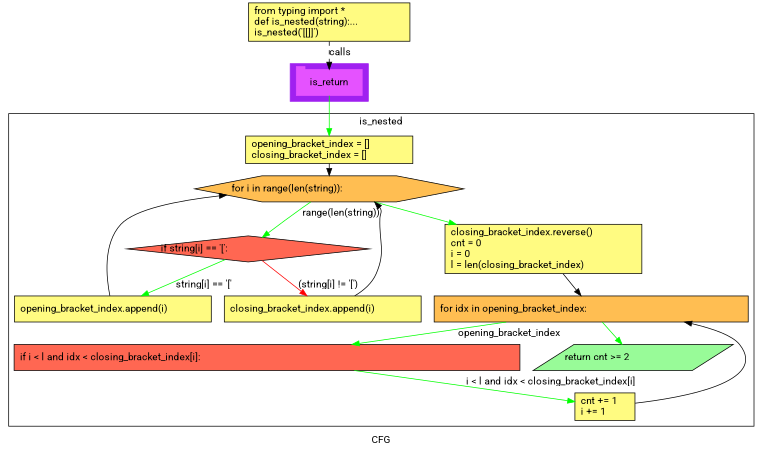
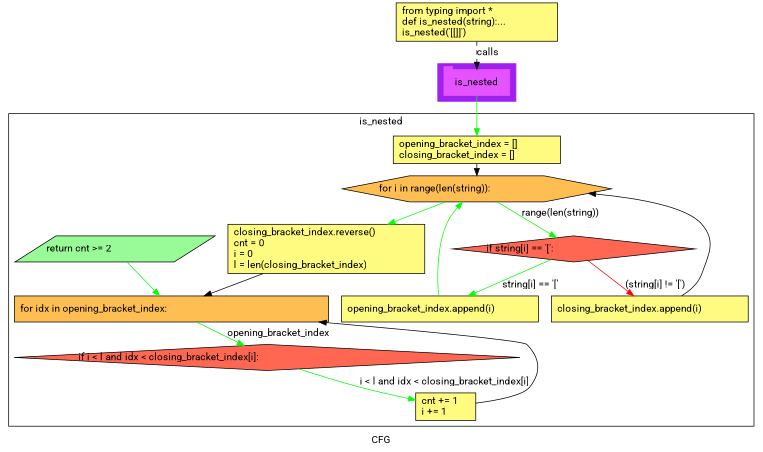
node "is_return": label "is_return" -> "is_nested"
edge "opening_bracket_index.append(i)" -> "for i in range(len(string)):": color black -> green
edge "for idx in opening_bracket_index:" -> "return cnt >= 2": reversed
node "if i < l and idx < closing_bracket_index[i]:": shape box -> diamond
